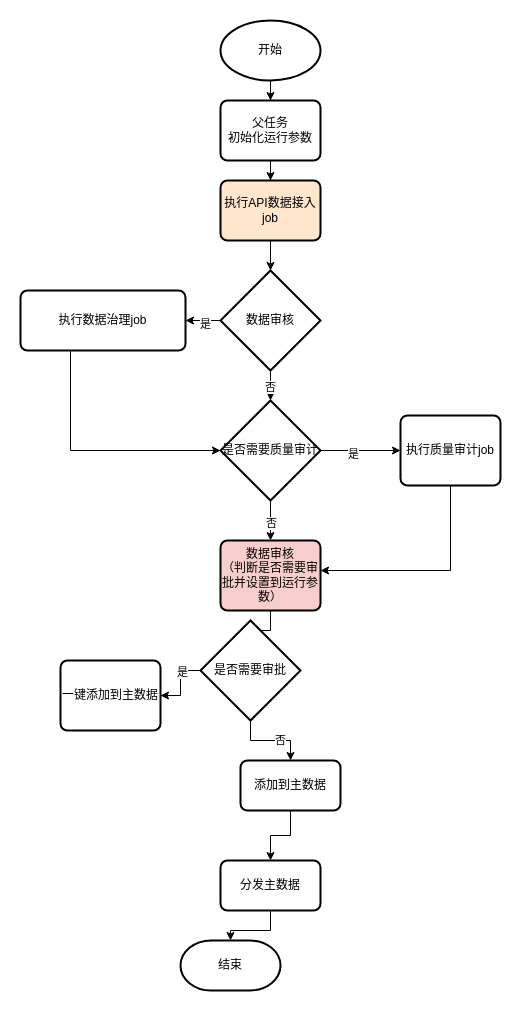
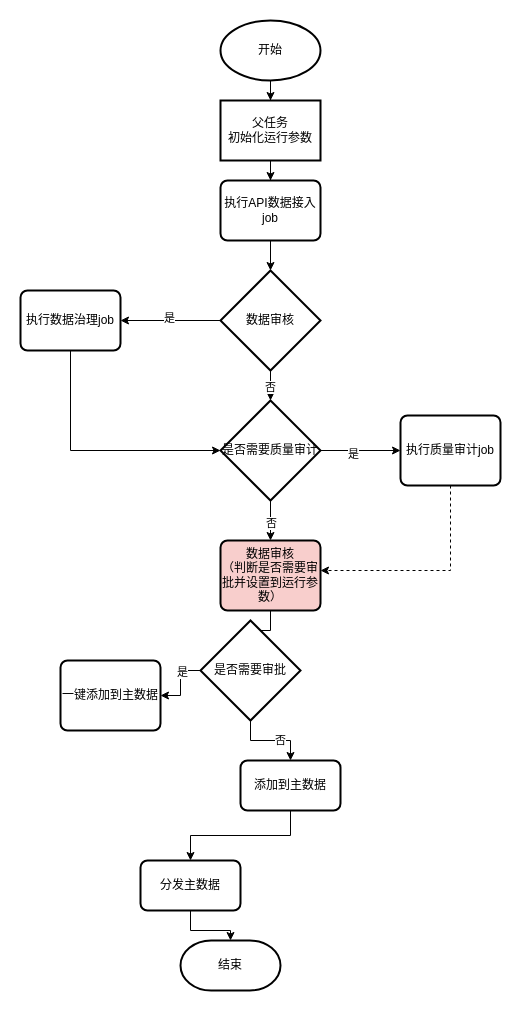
node "父任务 初始化运行参数": shape rounded rectangle -> rectangle
node "执行API数据接入job": fillcolor #ffe6cc -> #ffffff
node "执行数据治理job": size 165x60 -> 100x60
edge "执行质量审计job" -> "数据审核 （判断是否需要审批并设置到运行参数）": style solid -> dashed
node "分发主数据": moved (271, 886) -> (191, 886)
